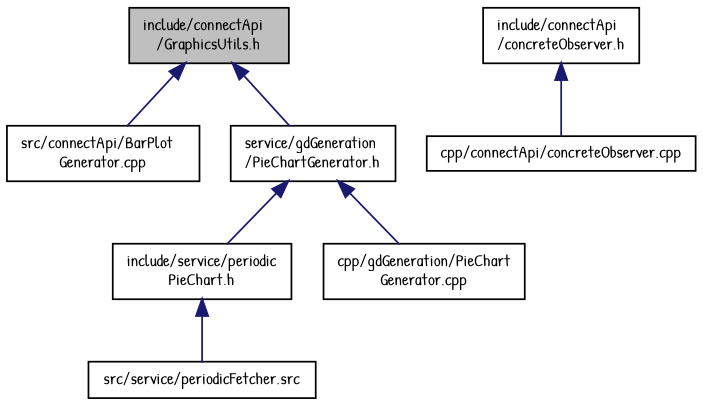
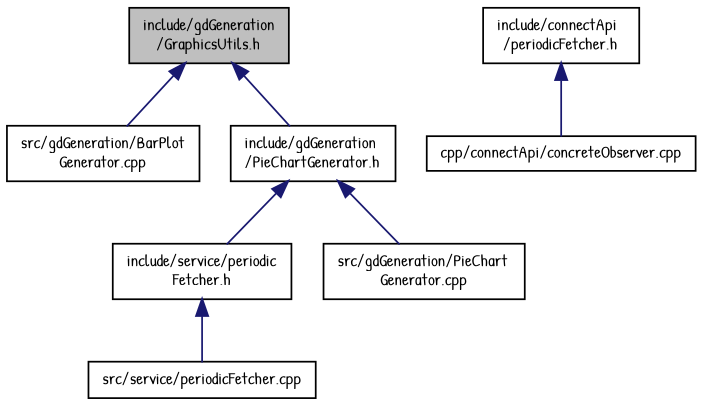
node "include/connectApi /GraphicsUtils.h": label "include/connectApi /GraphicsUtils.h" -> "include/gdGeneration /GraphicsUtils.h"
node "include/connectApi /concreteObserver.h": label "include/connectApi /concreteObserver.h" -> "include/connectApi /periodicFetcher.h"
node "src/connectApi/BarPlot Generator.cpp": label "src/connectApi/BarPlot Generator.cpp" -> "src/gdGeneration/BarPlot Generator.cpp"
node "service/gdGeneration /PieChartGenerator.h": label "service/gdGeneration /PieChartGenerator.h" -> "include/gdGeneration /PieChartGenerator.h"
node "include/service/periodic PieChart.h": label "include/service/periodic PieChart.h" -> "include/service/periodic Fetcher.h"
node "cpp/gdGeneration/PieChart Generator.cpp": label "cpp/gdGeneration/PieChart Generator.cpp" -> "src/gdGeneration/PieChart Generator.cpp"
node "src/service/periodicFetcher.src": label "src/service/periodicFetcher.src" -> "src/service/periodicFetcher.cpp"
